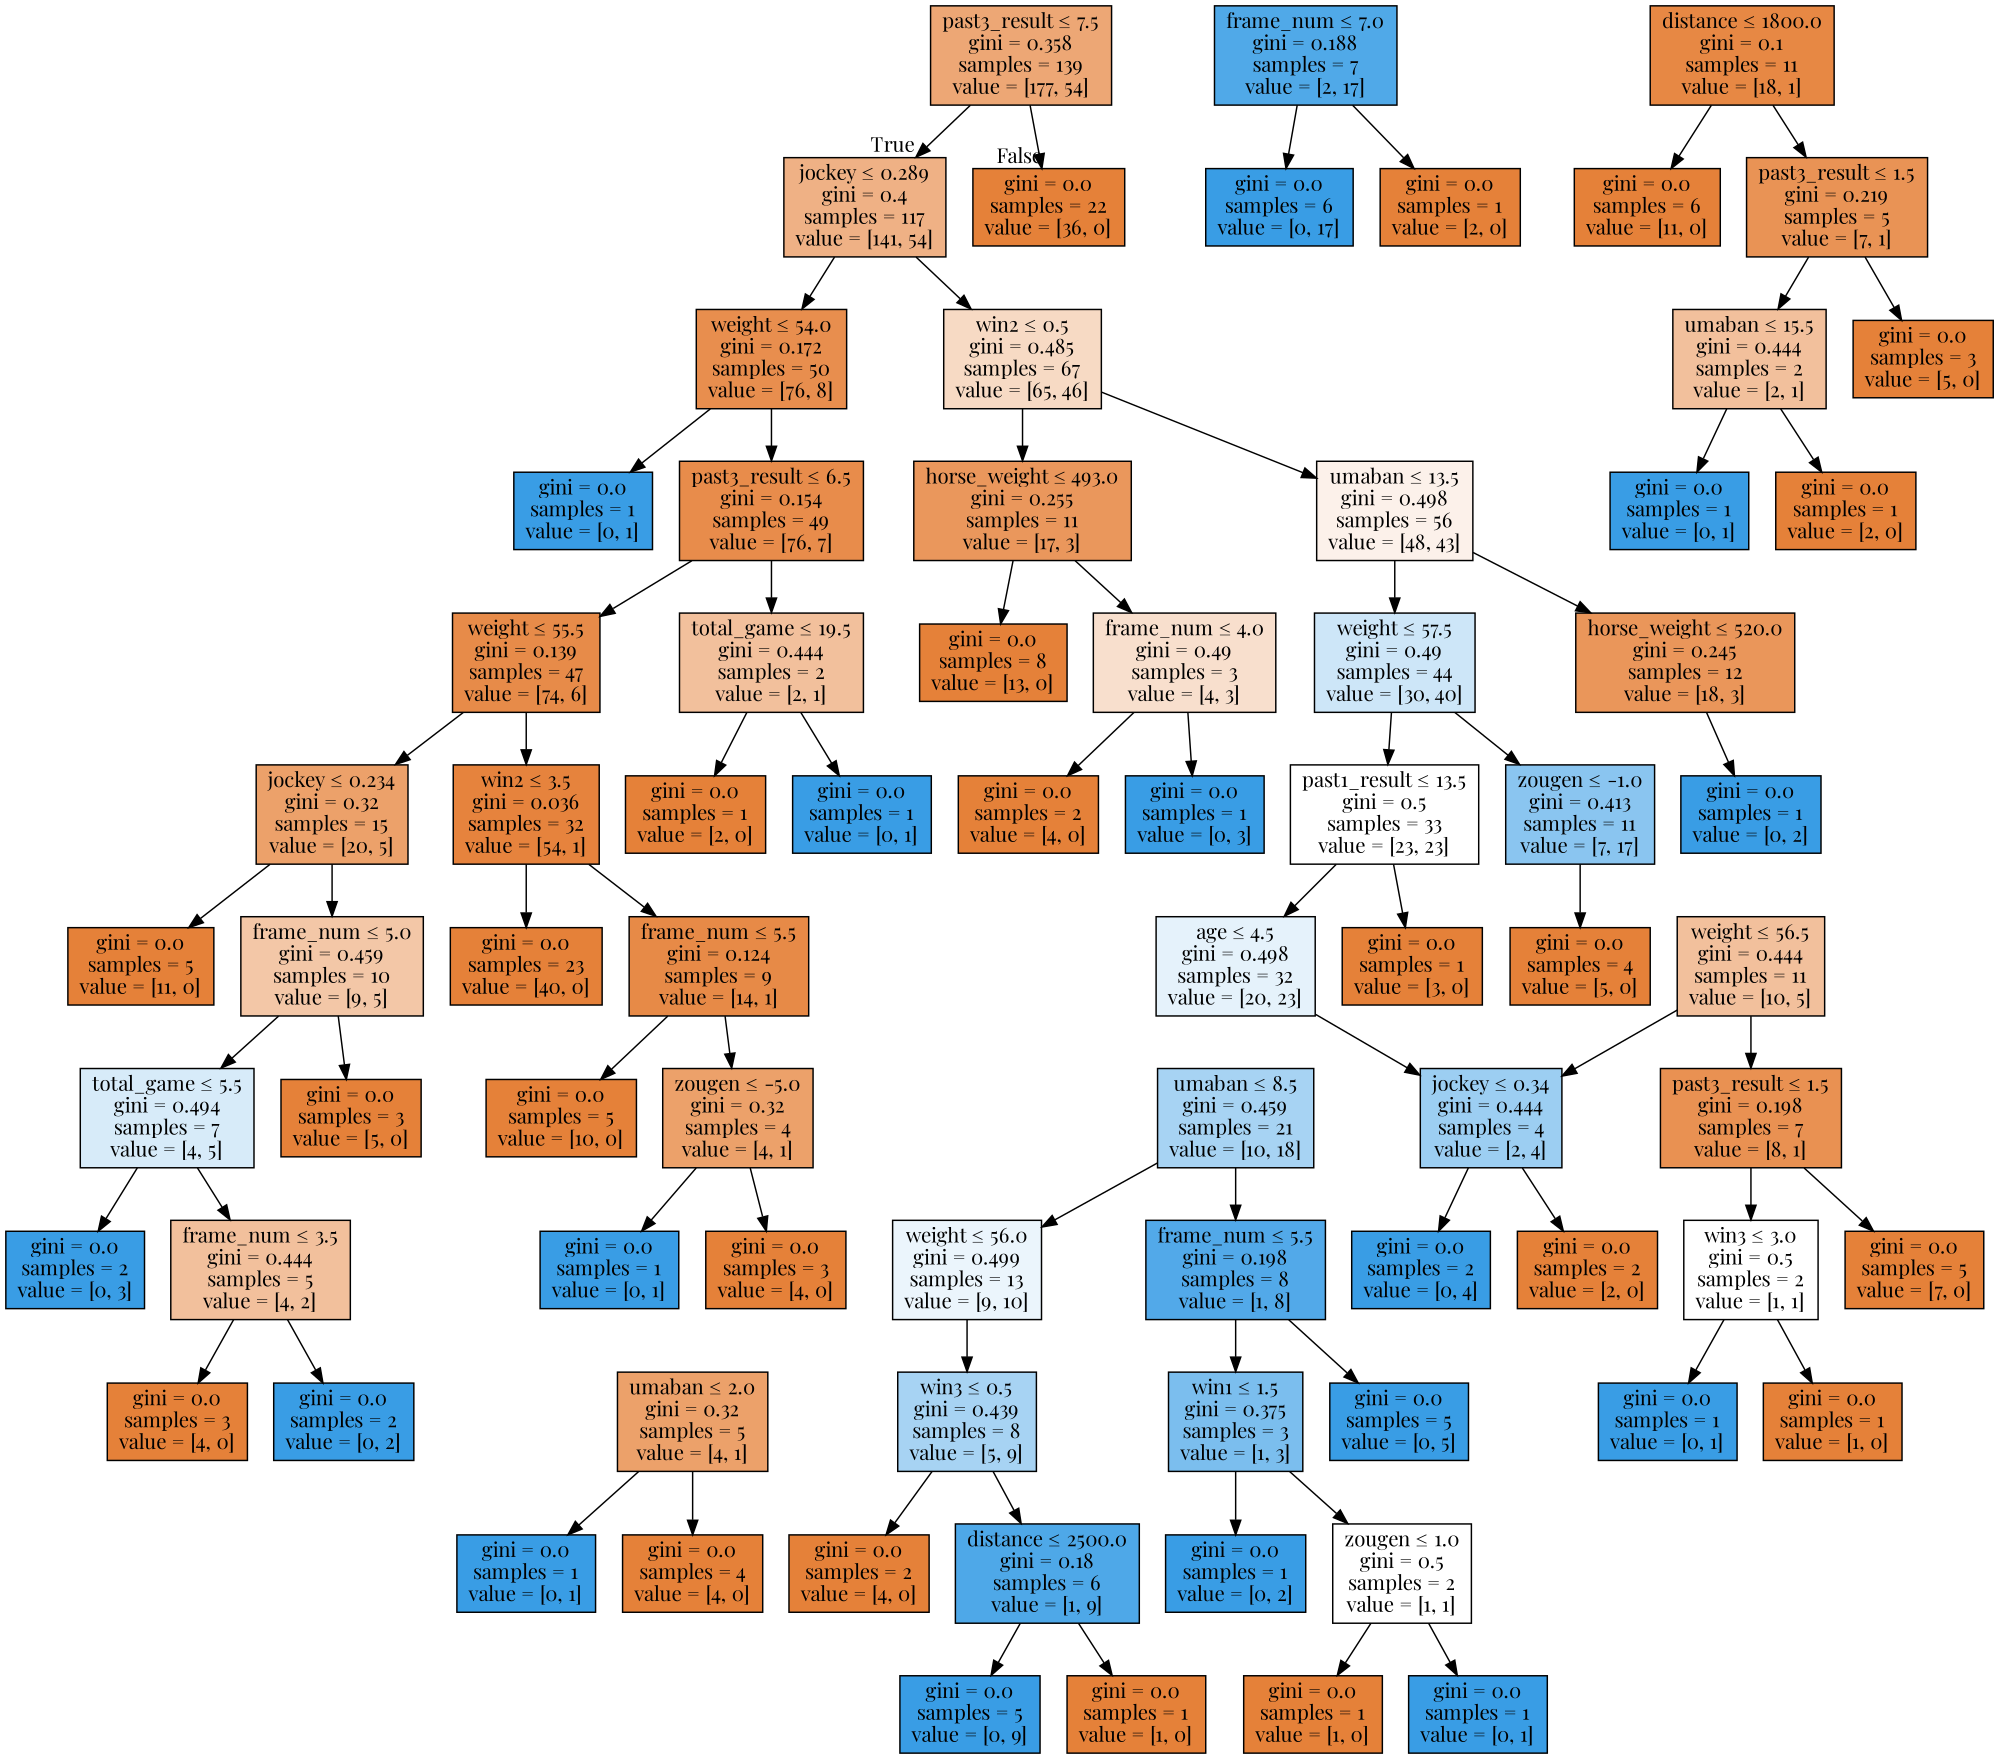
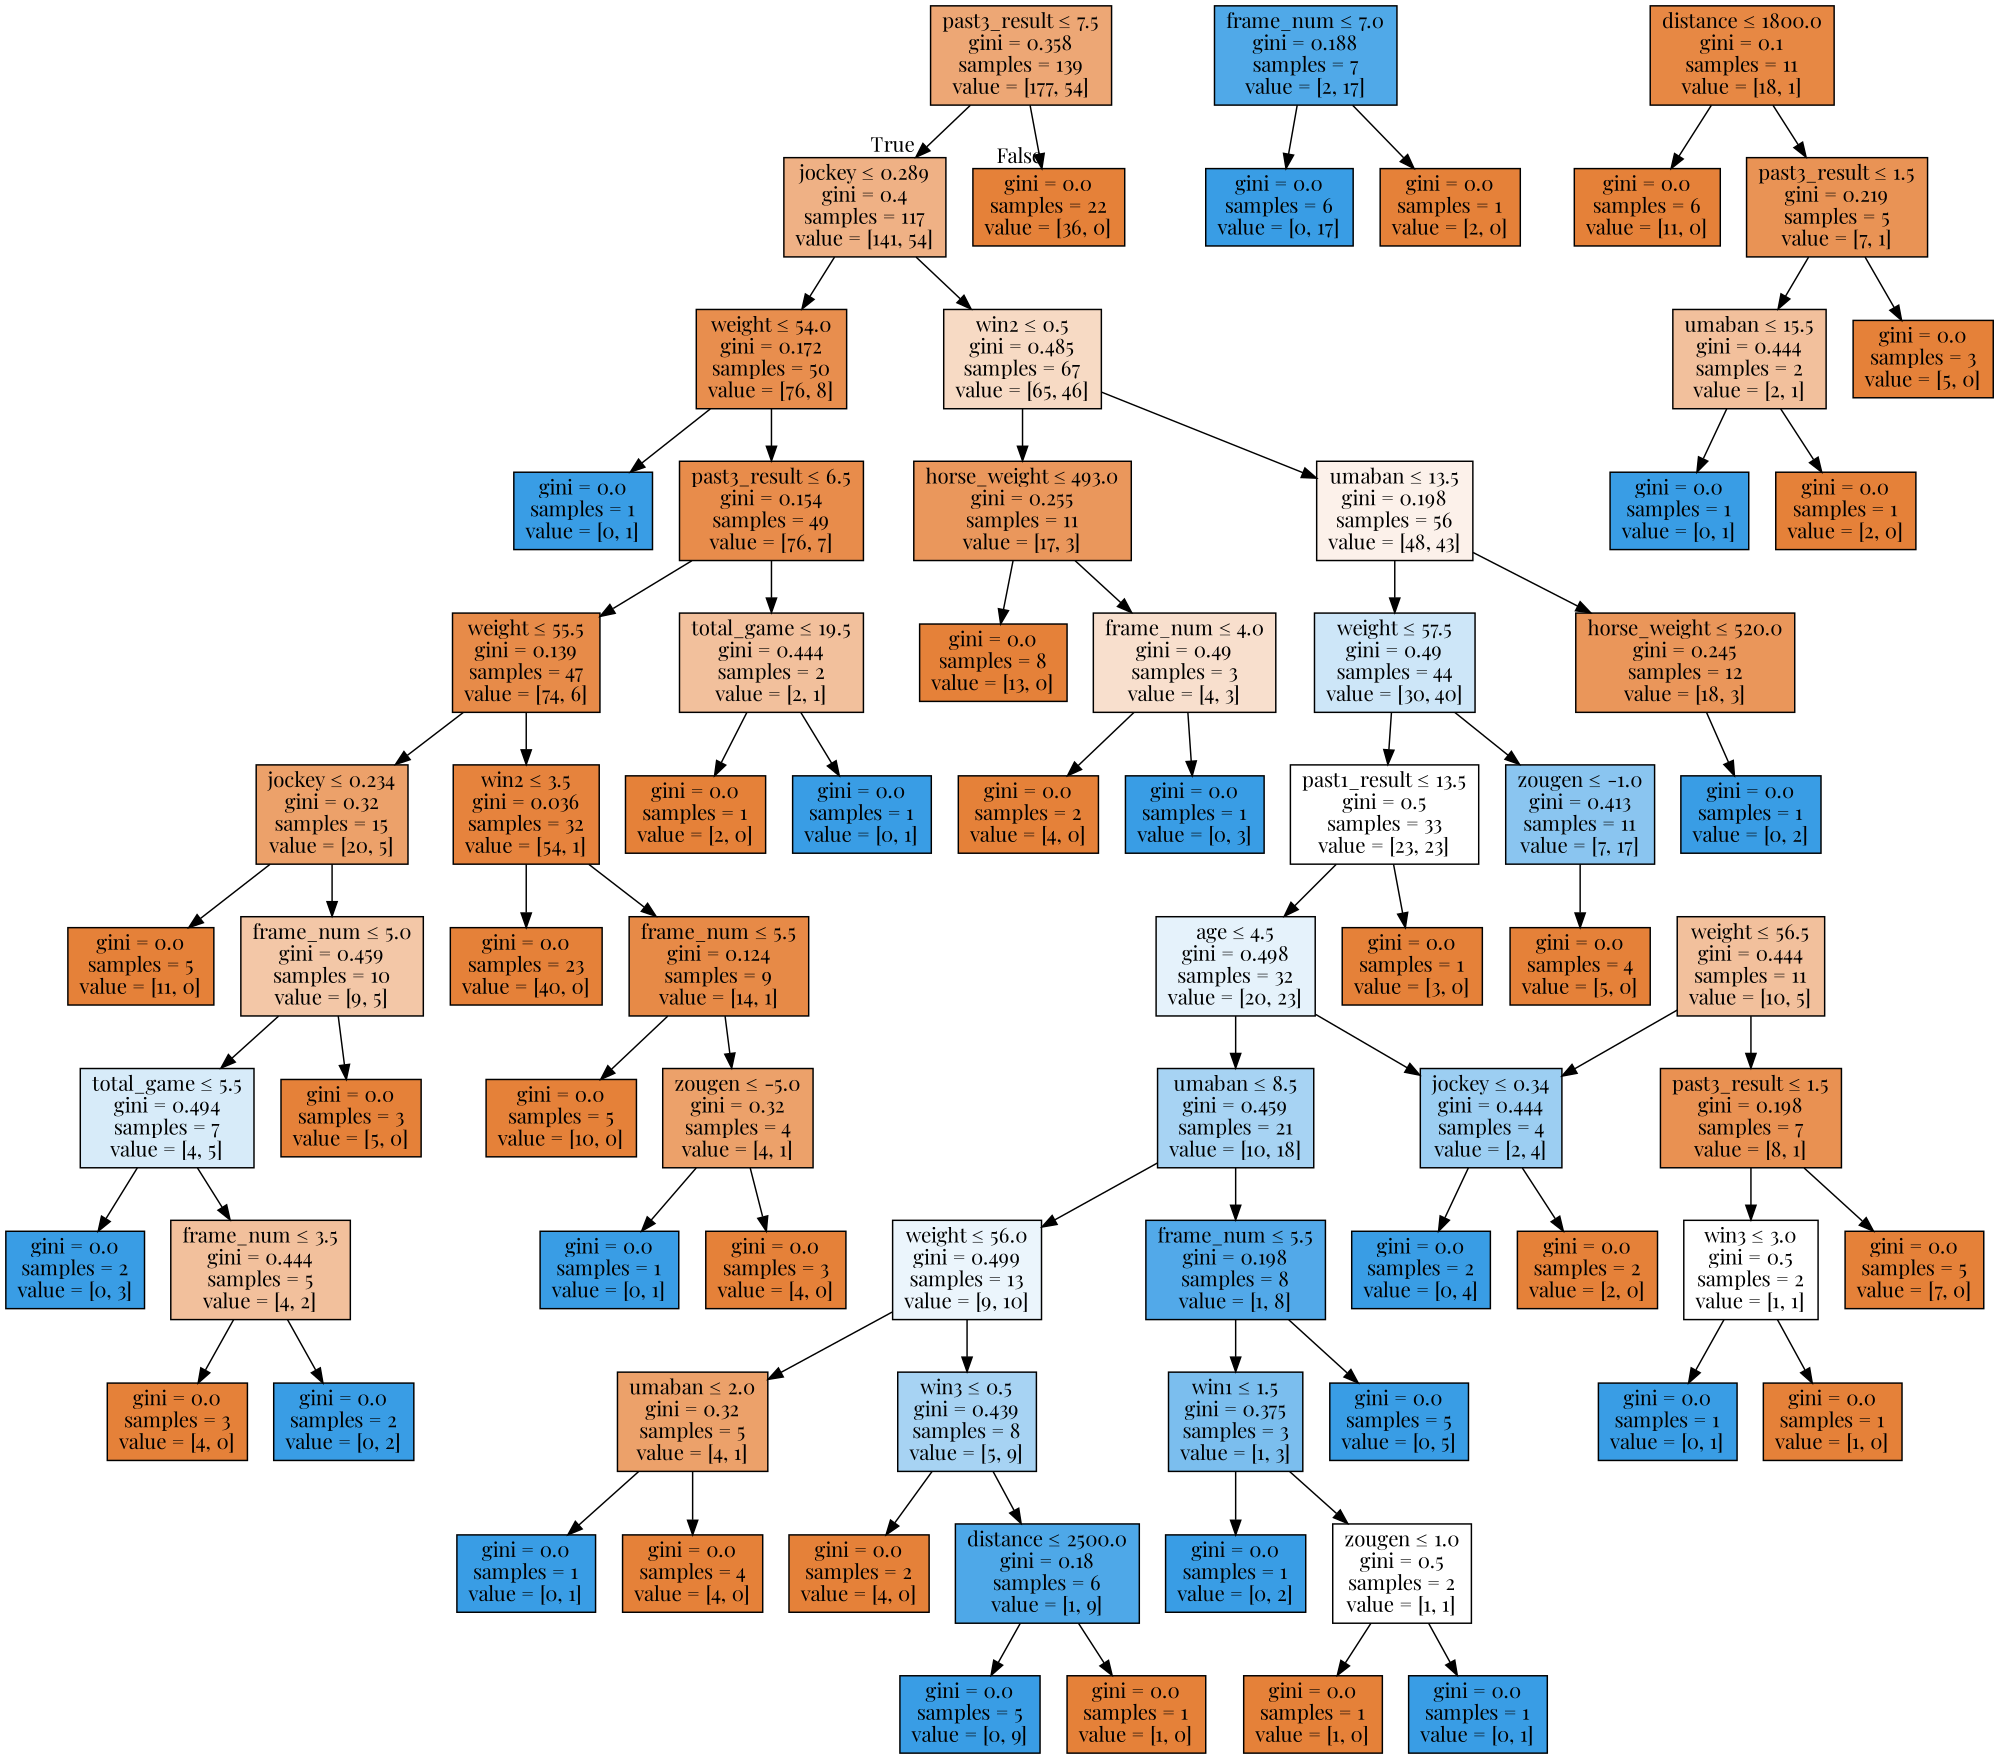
node "umaban ≤ 13.5": text "gini = 0.498" -> "gini = 0.198"
edge "age ≤ 4.5" -> "umaban ≤ 8.5": added
edge "weight ≤ 56.0" -> "umaban ≤ 2.0": added
